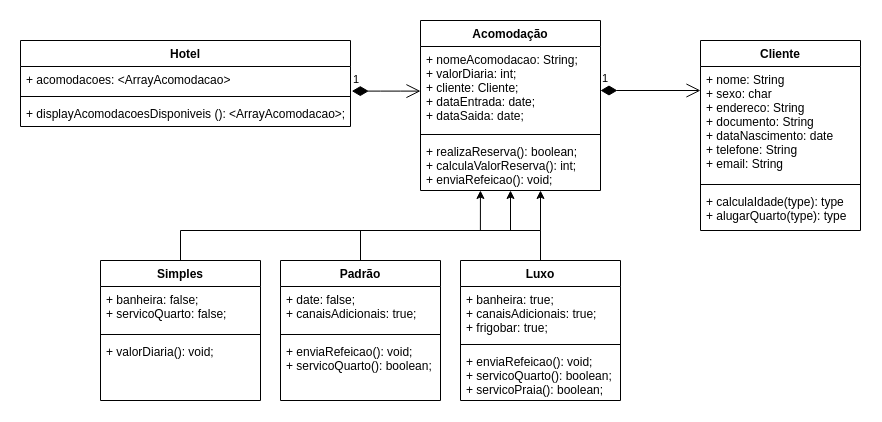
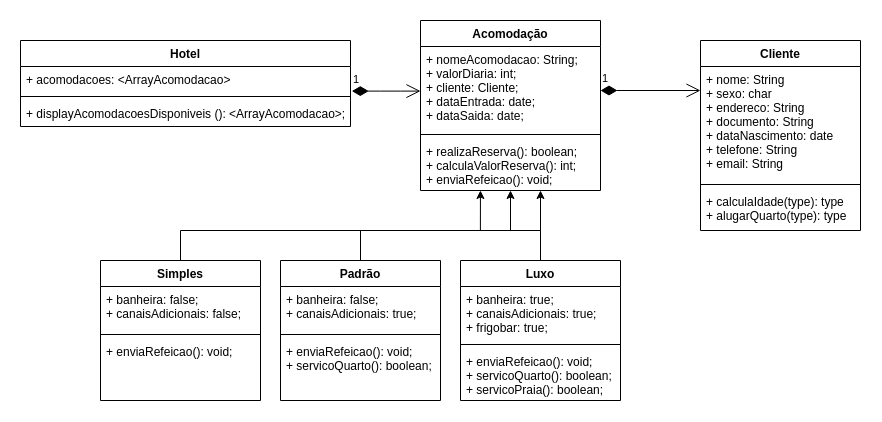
node "+ banheira: false; + servicoQuarto: false;": label "+ banheira: false; + servicoQuarto: false;" -> "+ banheira: false; + canaisAdicionais: false;"
node "+ date: false; + canaisAdicionais: true;": label "+ date: false; + canaisAdicionais: true;" -> "+ banheira: false; + canaisAdicionais: true;"
node "+ valorDiaria(): void;": label "+ valorDiaria(): void;" -> "+ enviaRefeicao(): void;"
